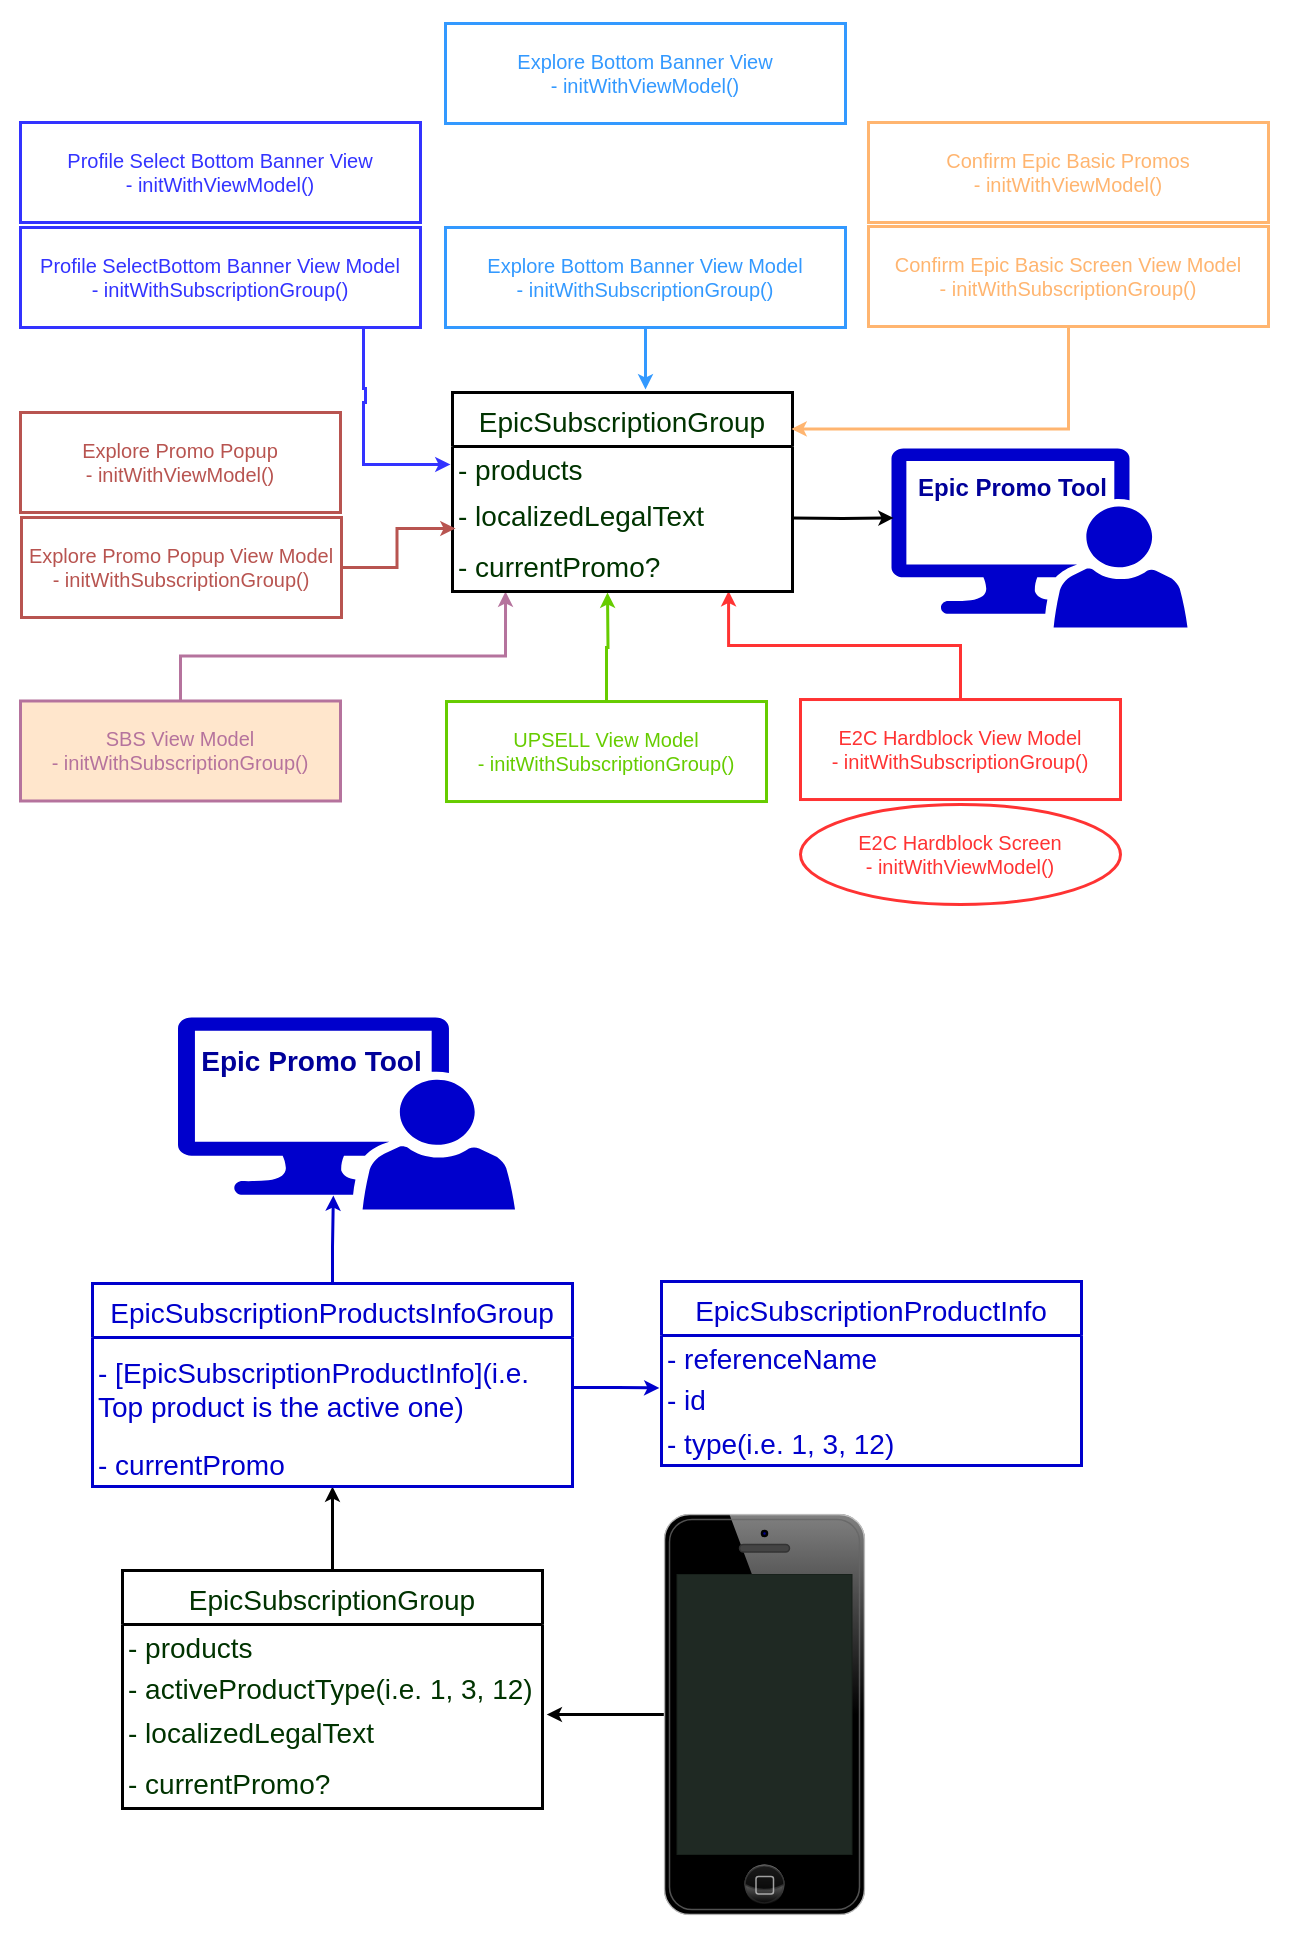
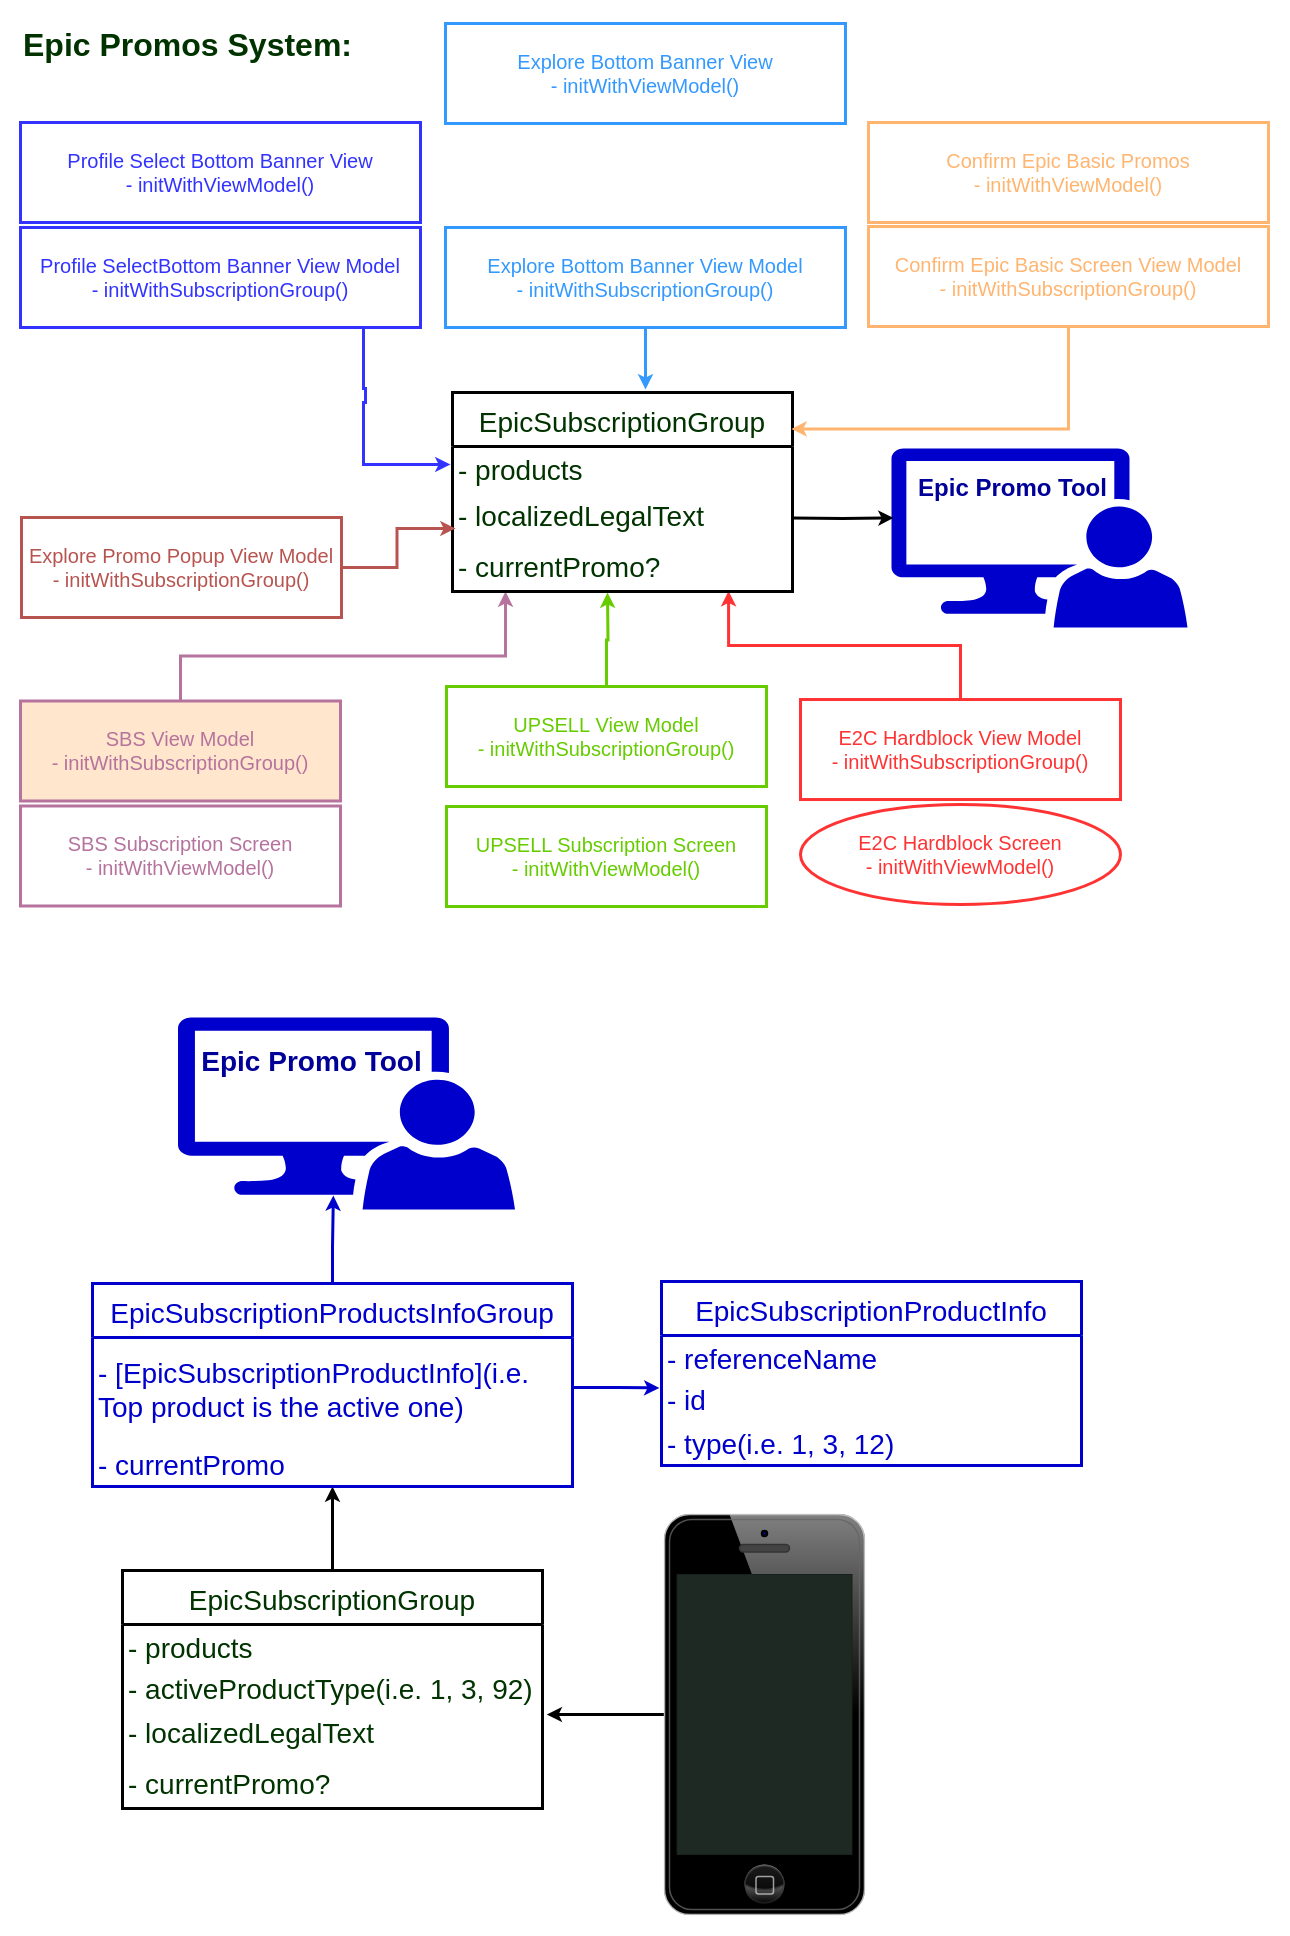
node "Epic Promos System:": added
node "Explore Promo Popup - initWithViewModel()": removed
node "UPSELL View Model - initWithSubscriptionGroup()": moved (607, 752) -> (607, 737)
node "SBS Subscription Screen - initWithViewModel()": added
node "UPSELL Subscription Screen - initWithViewModel()": added
node "- activeProductType(i.e. 1, 3, 12)": label "- activeProductType(i.e. 1, 3, 12)" -> "- activeProductType(i.e. 1, 3, 92)"
